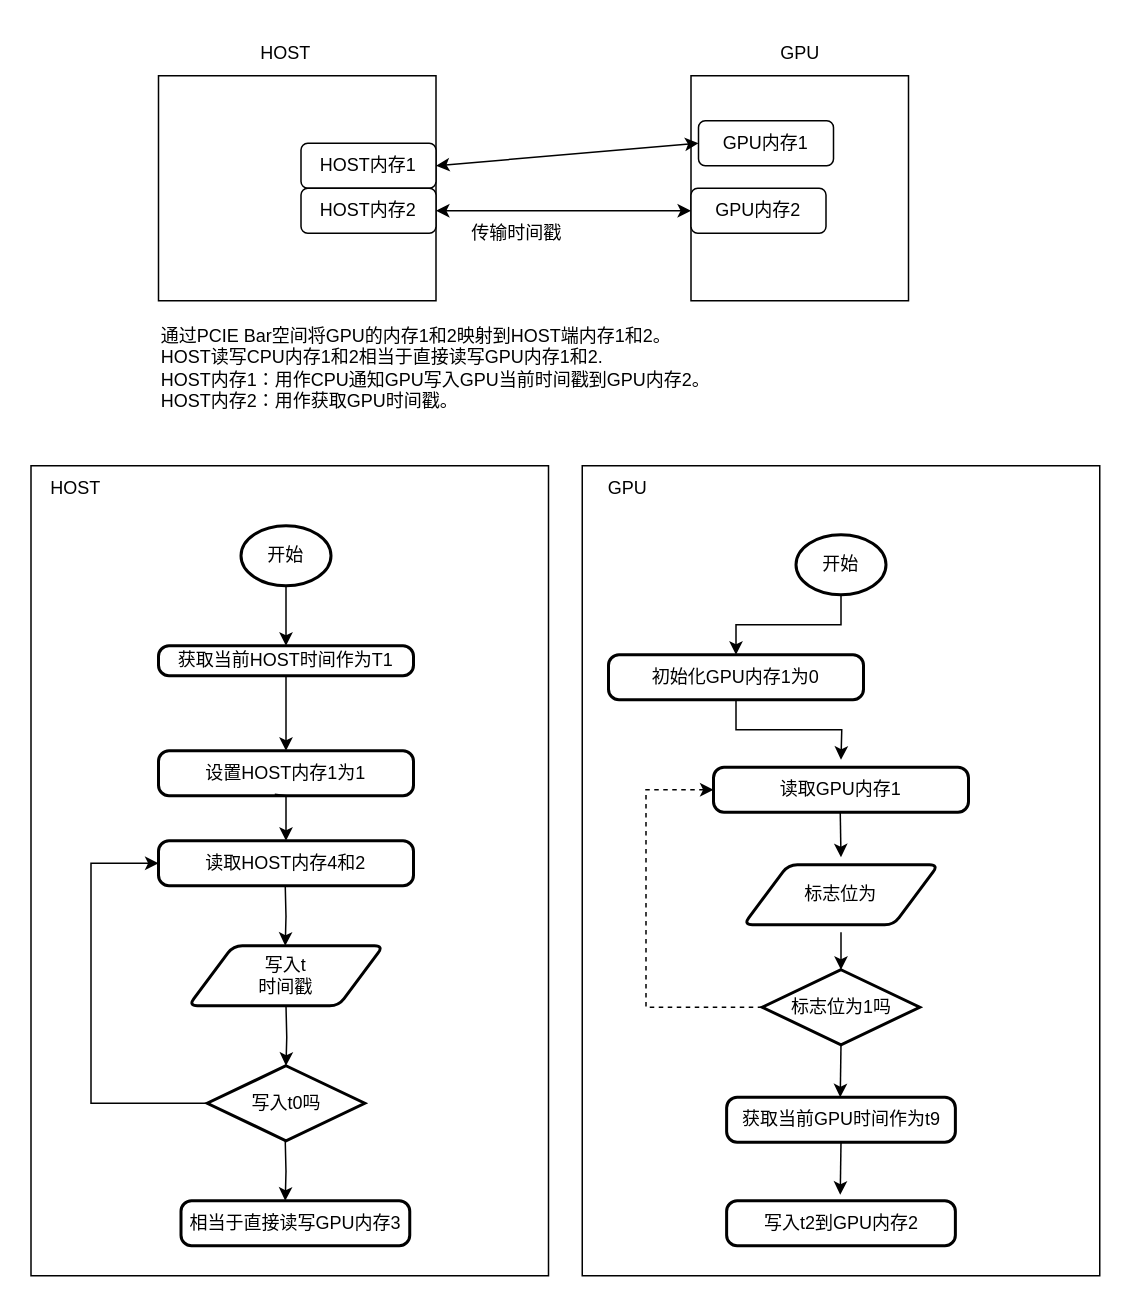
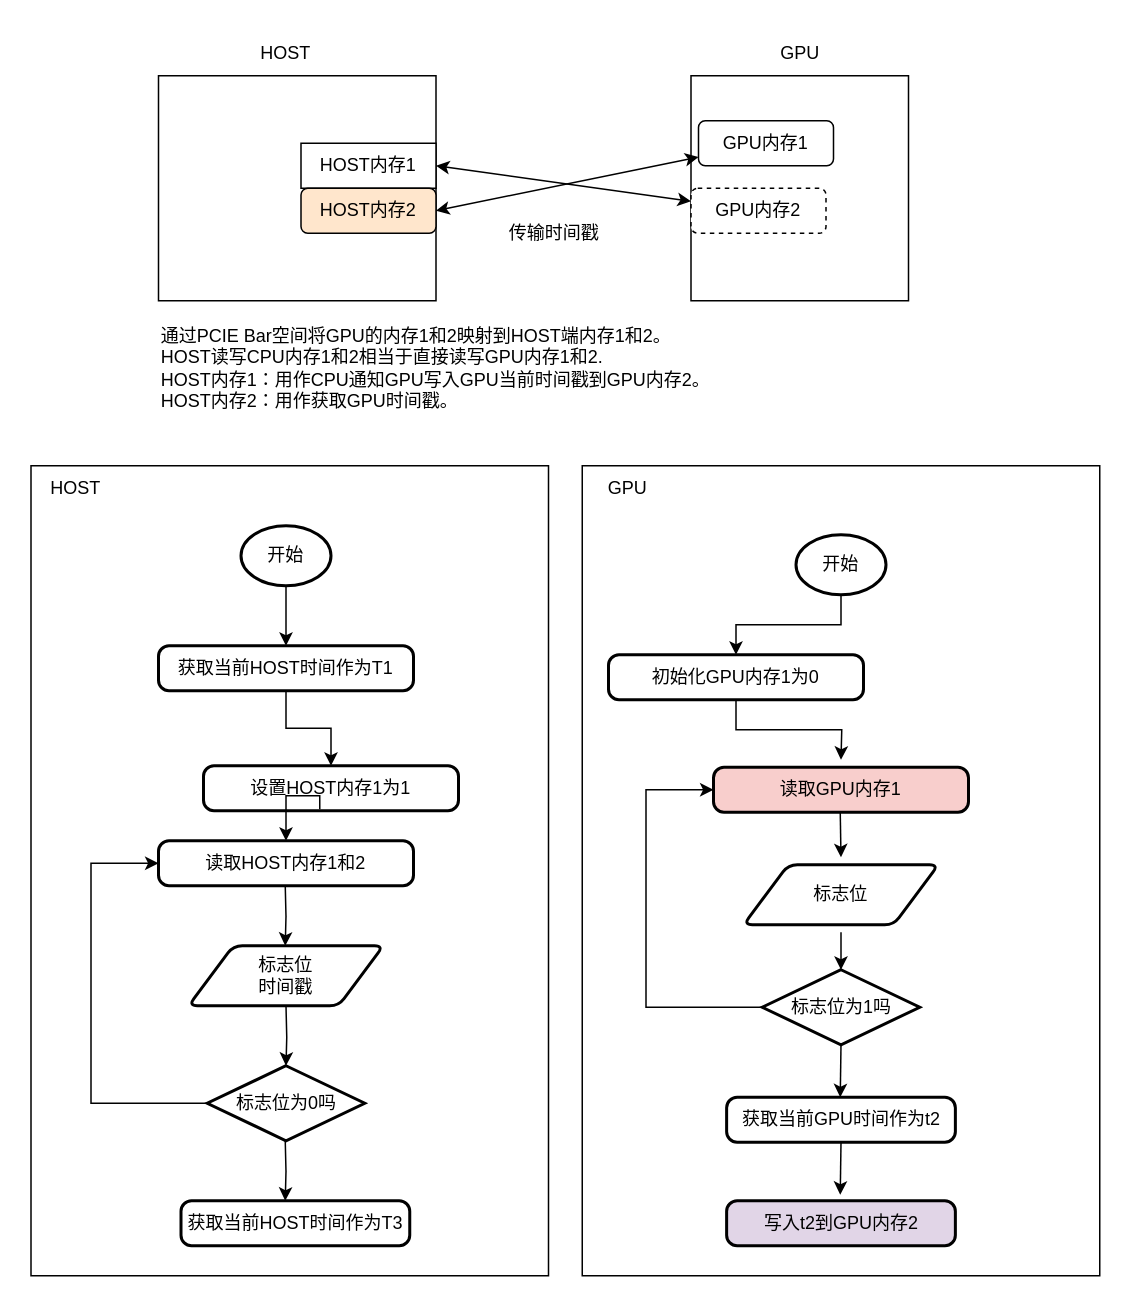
edge "GPU内存1" -- "HOST内存1": now "GPU内存2" -- "HOST内存1"
node "HOST内存1": shape rounded rectangle -> rectangle
node "HOST内存2": fillcolor #ffffff -> #ffe6cc
edge "HOST内存2" -- "GPU内存2": now "HOST内存2" -- "GPU内存1"
node "GPU内存2": style solid -> dashed
node "传输时间戳": moved (517, 233) -> (554, 233)
node "获取当前HOST时间作为T1": size 255x30 -> 255x45
node "设置HOST内存1为1": moved (286, 773) -> (331, 788)
node "读取GPU内存1": fillcolor #ffffff -> #f8cecc
node "读取HOST内存4和2": label "读取HOST内存4和2" -> "读取HOST内存1和2"
node "标志位为": label "标志位为" -> "标志位"
edge "标志位为1吗" -> "读取GPU内存1": style dashed -> solid
node "写入t 时间戳": label "写入t 时间戳" -> "标志位 时间戳"
node "写入t0吗": label "写入t0吗" -> "标志位为0吗"
node "获取当前GPU时间作为t9": label "获取当前GPU时间作为t9" -> "获取当前GPU时间作为t2"
node "相当于直接读写GPU内存3": label "相当于直接读写GPU内存3" -> "获取当前HOST时间作为T3"
node "写入t2到GPU内存2": fillcolor #ffffff -> #e1d5e7
